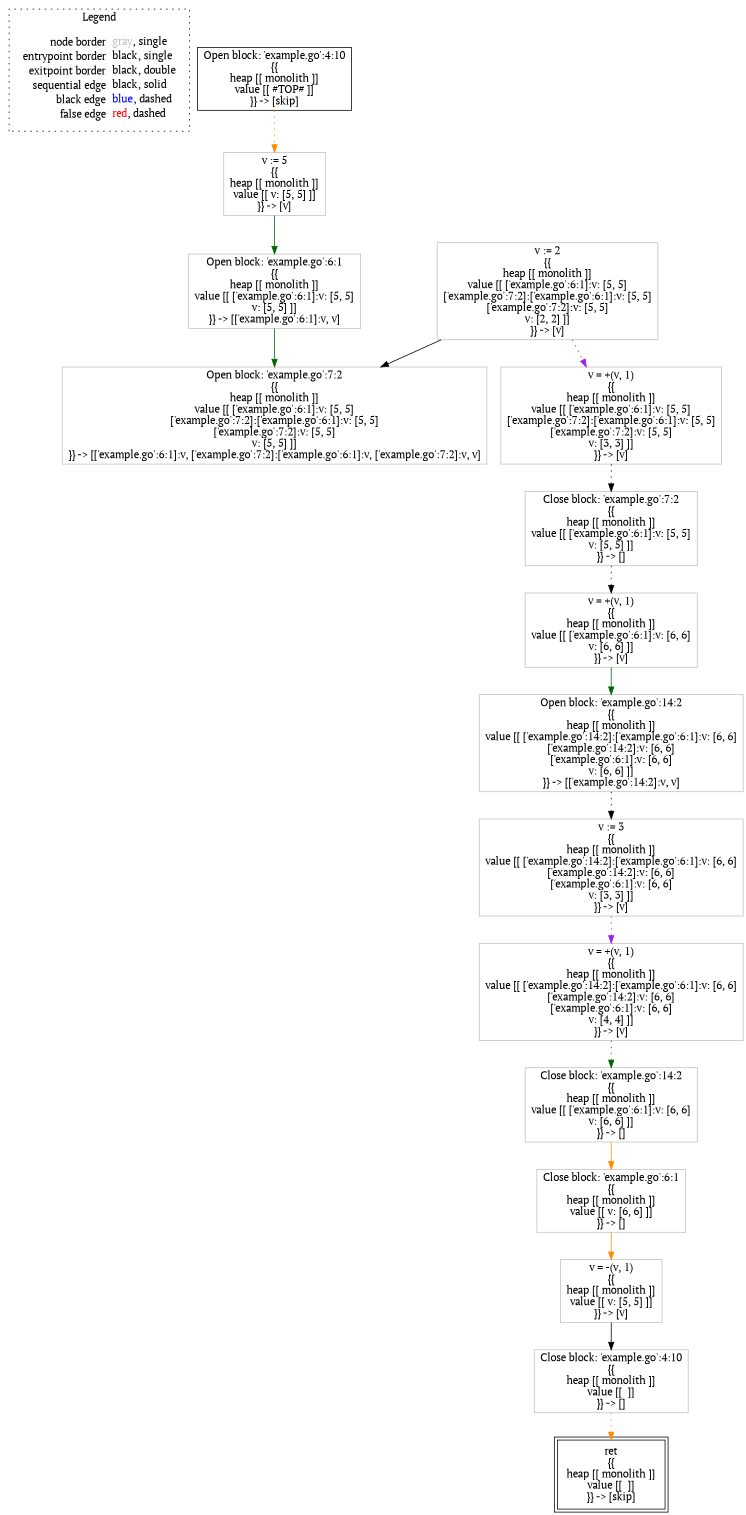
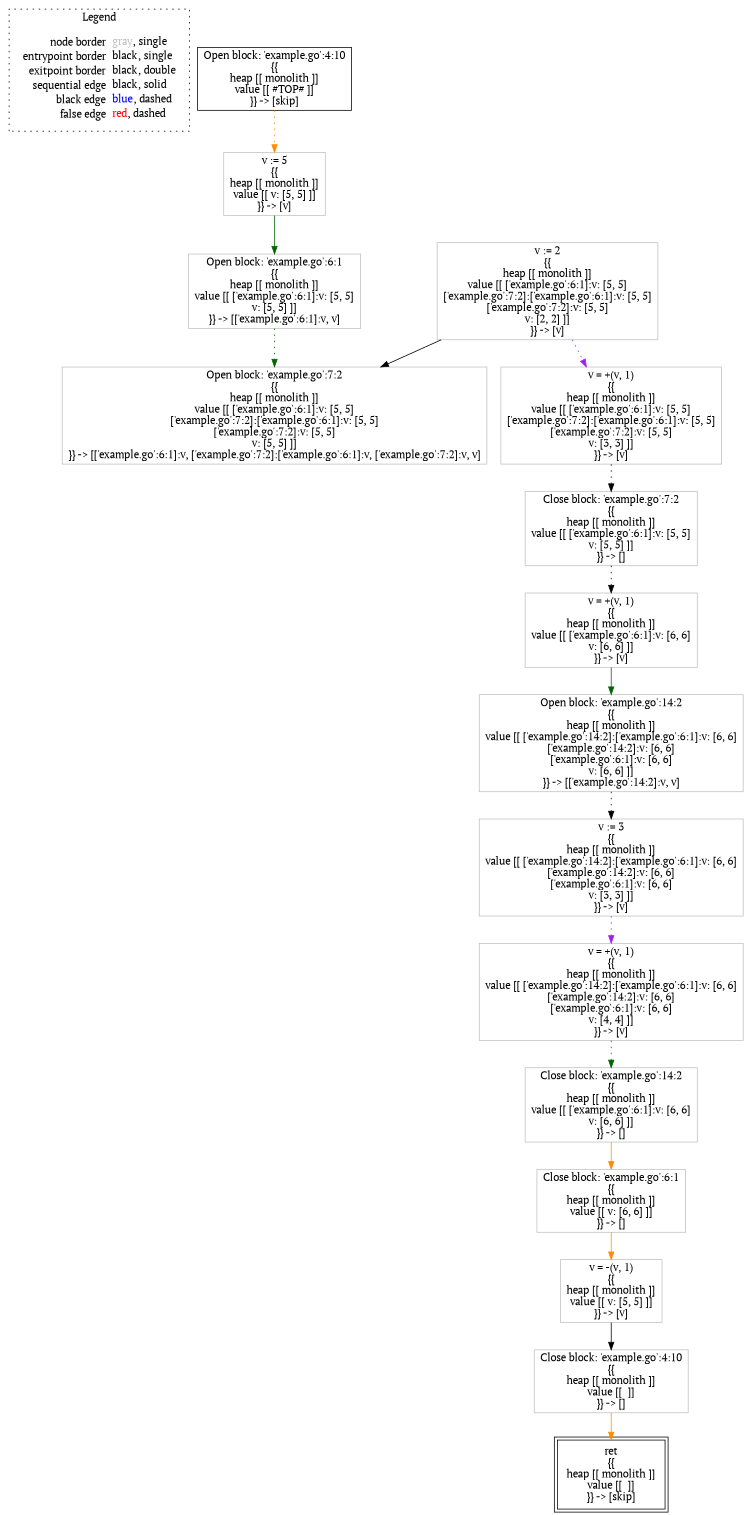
edge "Open block: 'example.go':6:1" -> "Open block: 'example.go':7:2": style solid -> dotted
edge "Close block: 'example.go':4:10" -> "ret": style dotted -> solid
